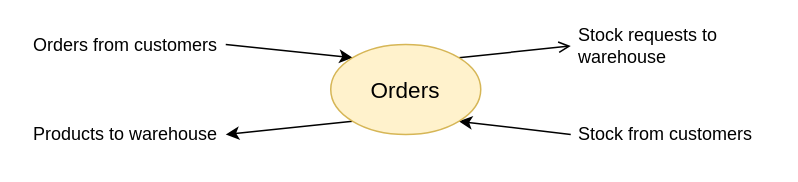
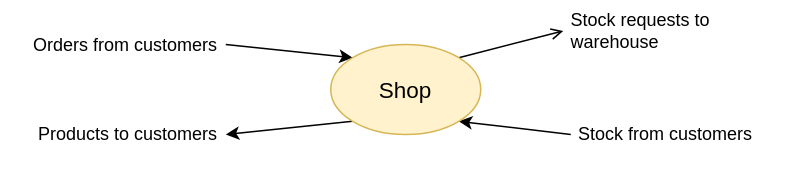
node "Stock requests to warehouse": moved (668, 46) -> (661, 31)
node "Orders": label "Orders" -> "Shop"
node "Products to warehouse": label "Products to warehouse" -> "Products to customers"
